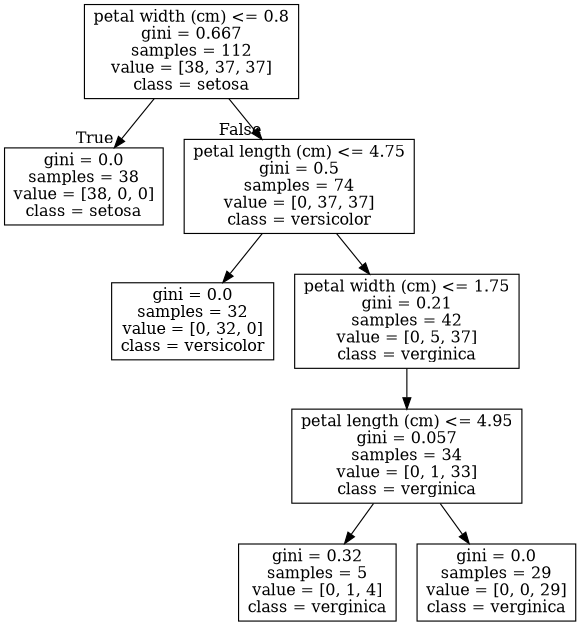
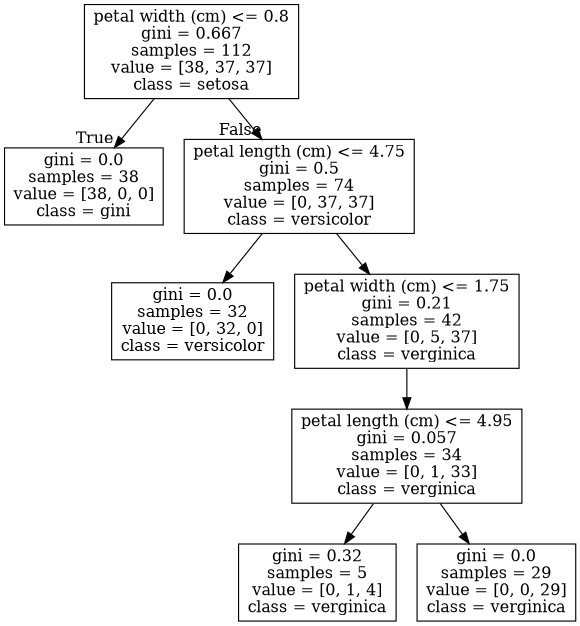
node "gini = 0.0 samples = 38 value = [38, 0, 0] class = setosa": label "gini = 0.0 samples = 38 value = [38, 0, 0] class = setosa" -> "gini = 0.0 samples = 38 value = [38, 0, 0] class = gini"
